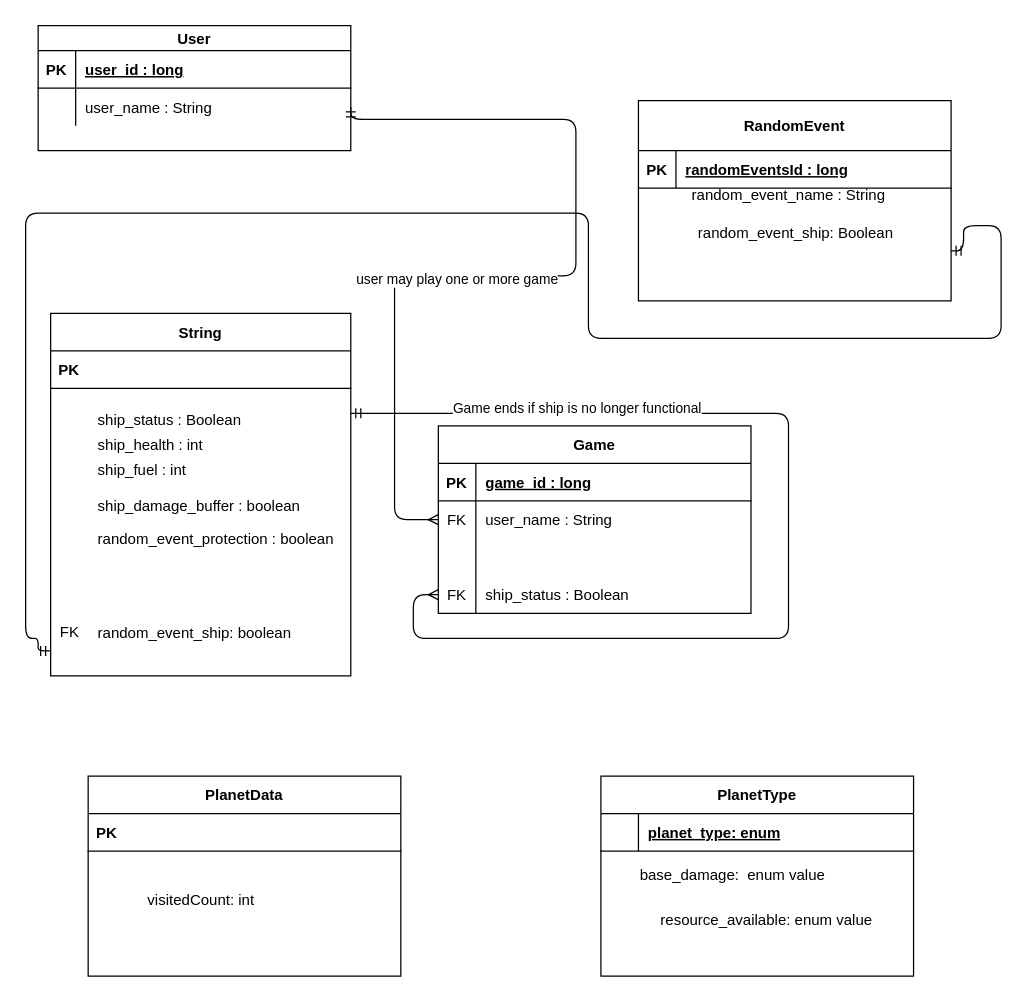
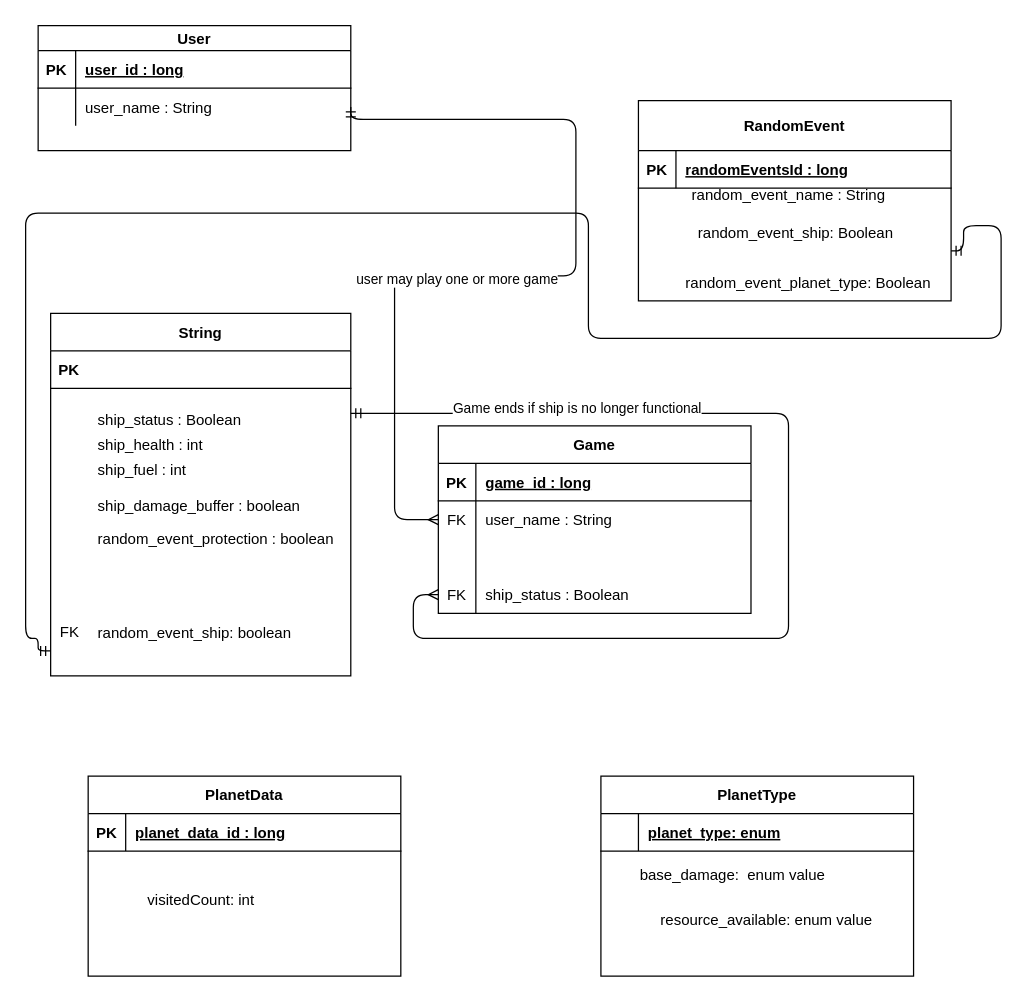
node "random_event_planet_type: Boolean": added
node "planet_data_id : long": added
